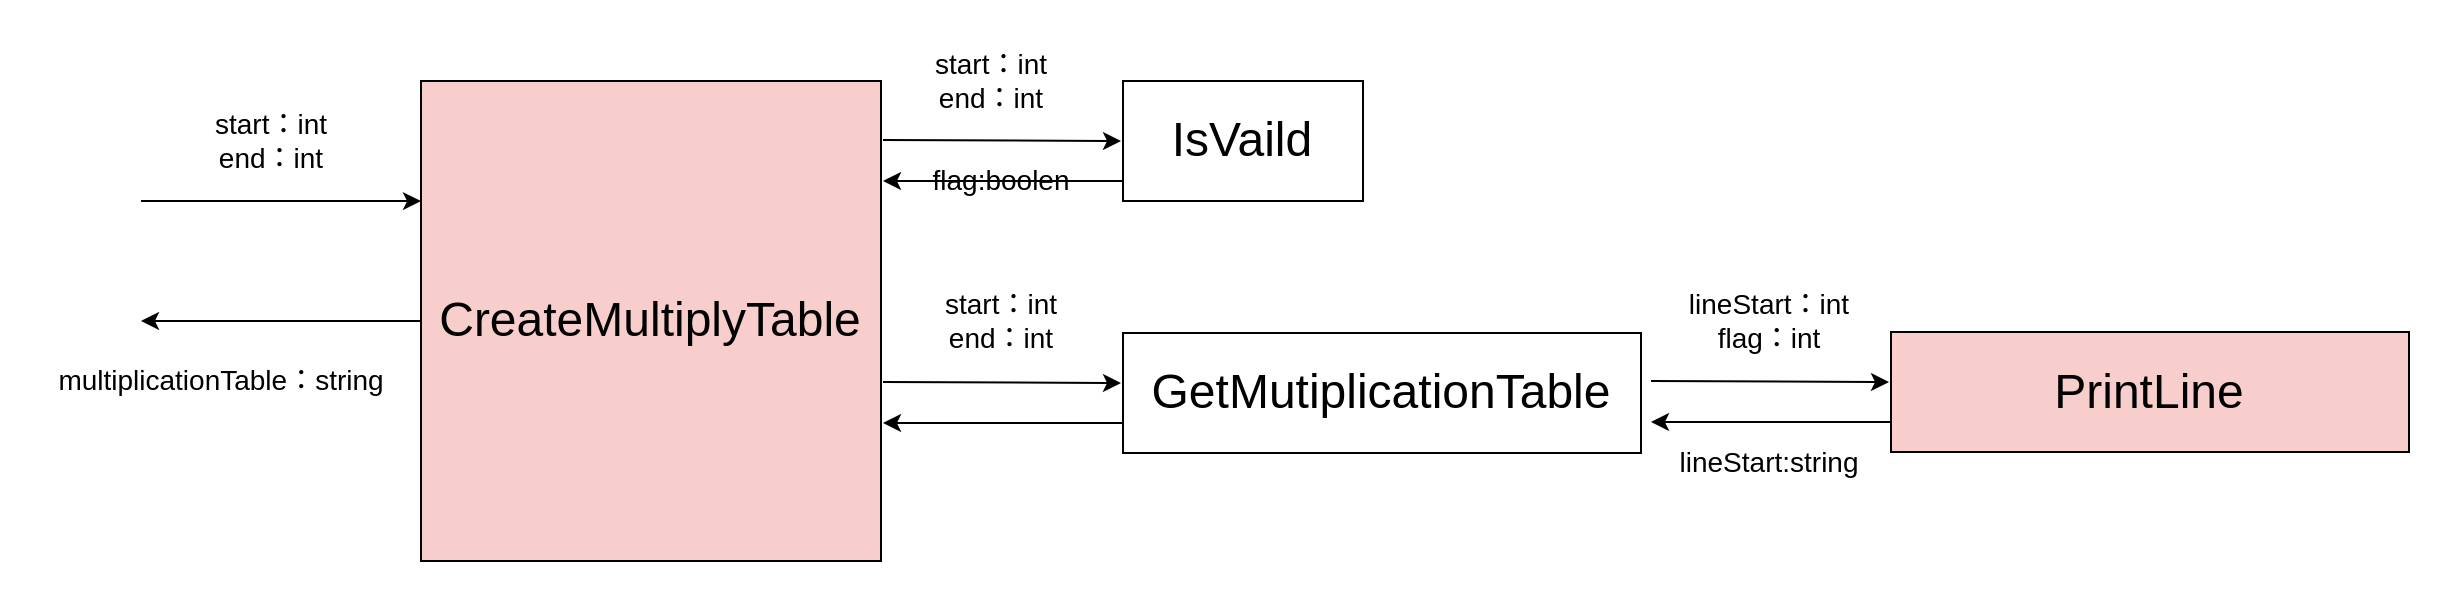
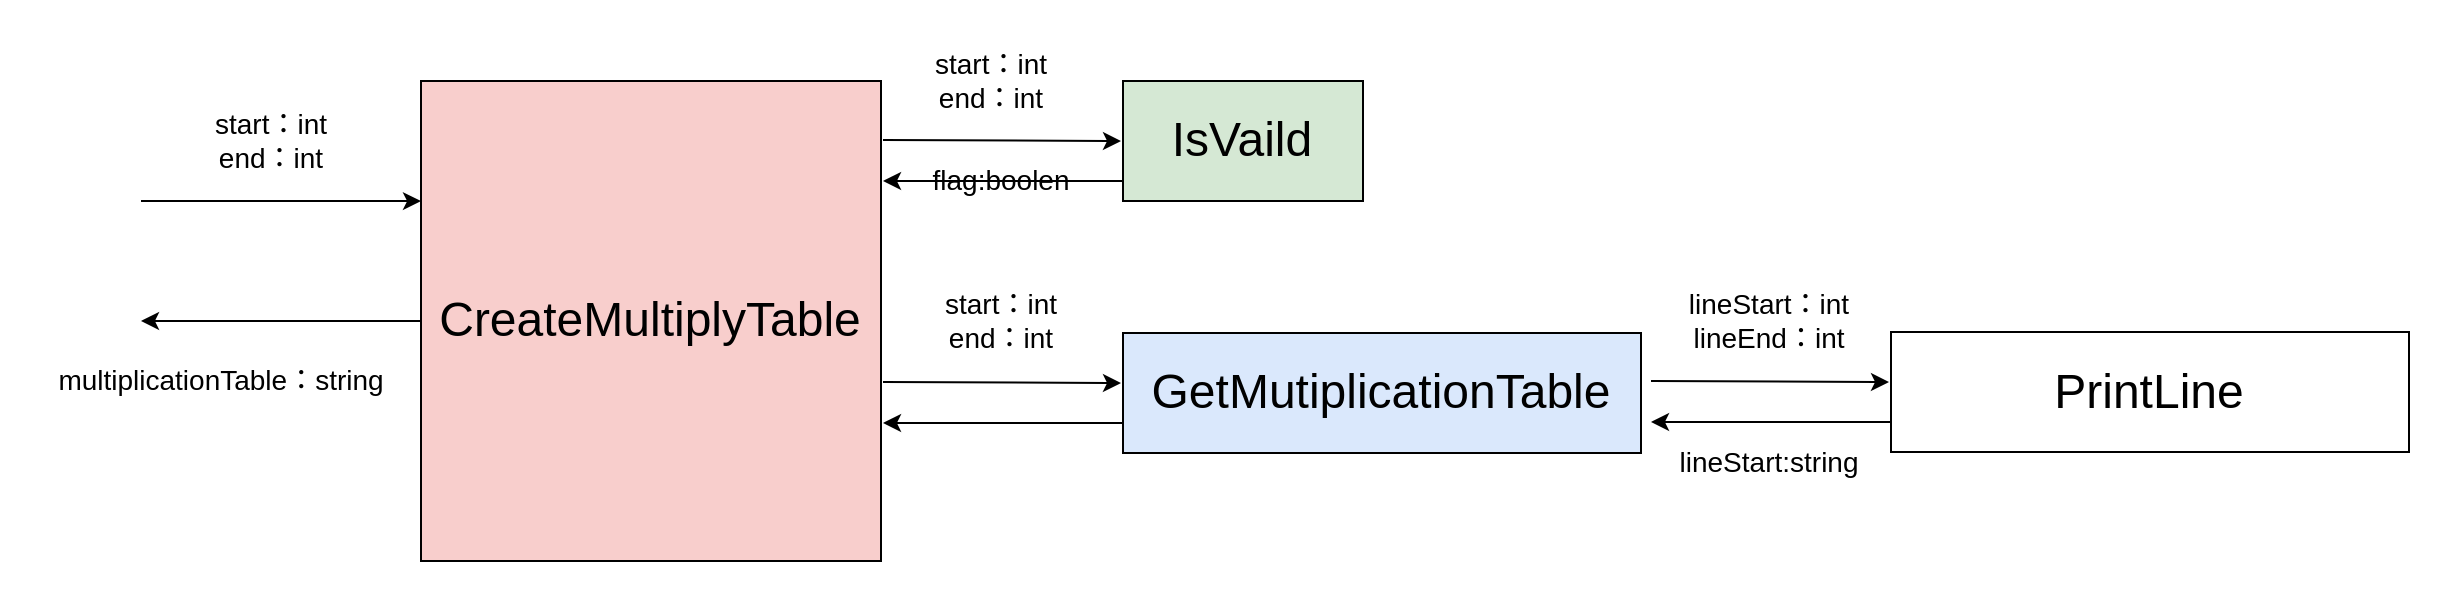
node "IsVaild": fillcolor #ffffff -> #d5e8d4
node "lineStart：int flag：int": label "lineStart：int flag：int" -> "lineStart：int lineEnd：int"
node "PrintLine": fillcolor #f8cecc -> #ffffff
node "GetMutiplicationTable": fillcolor #ffffff -> #dae8fc
